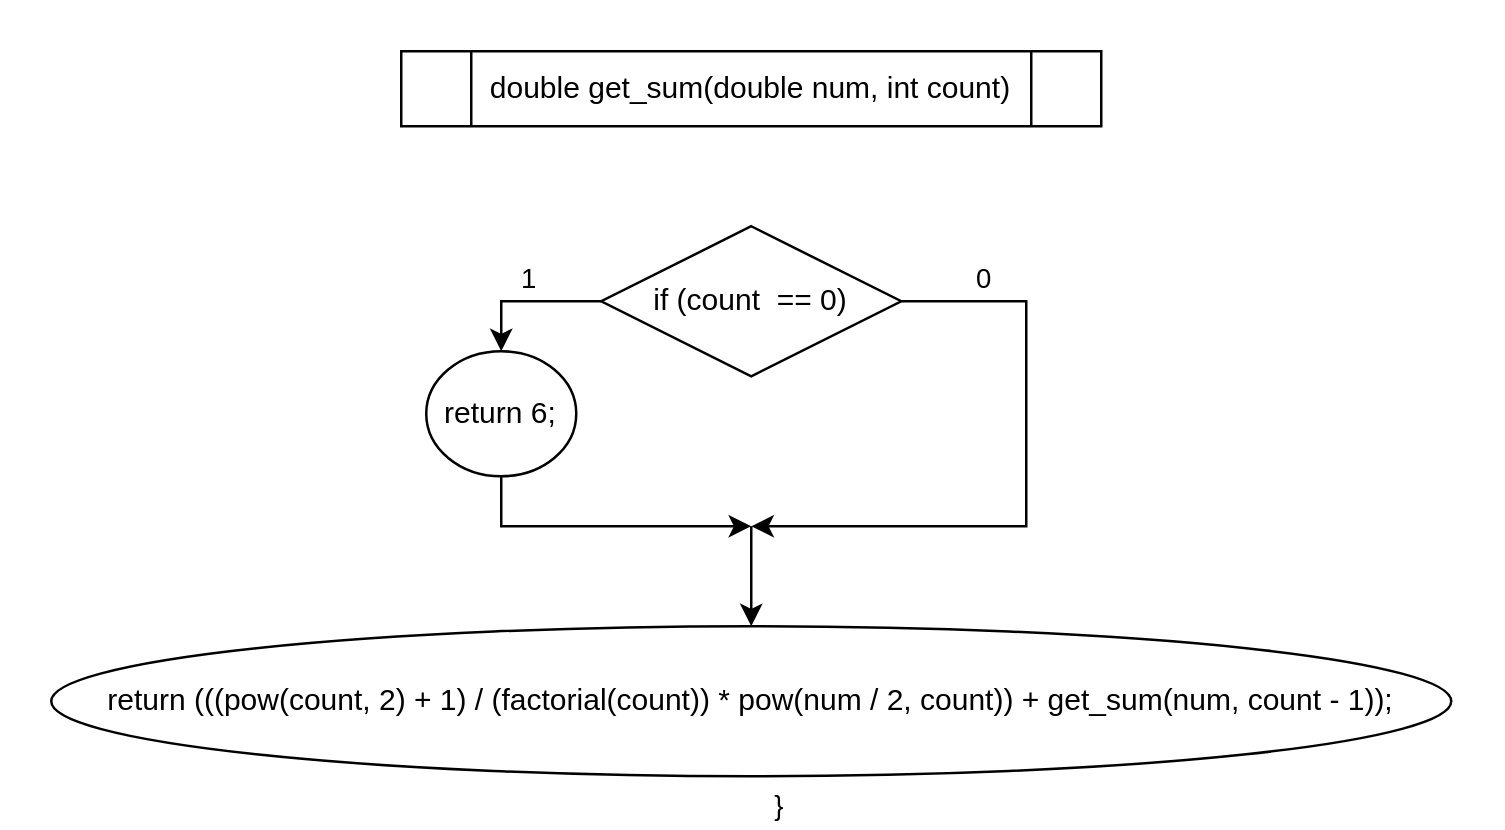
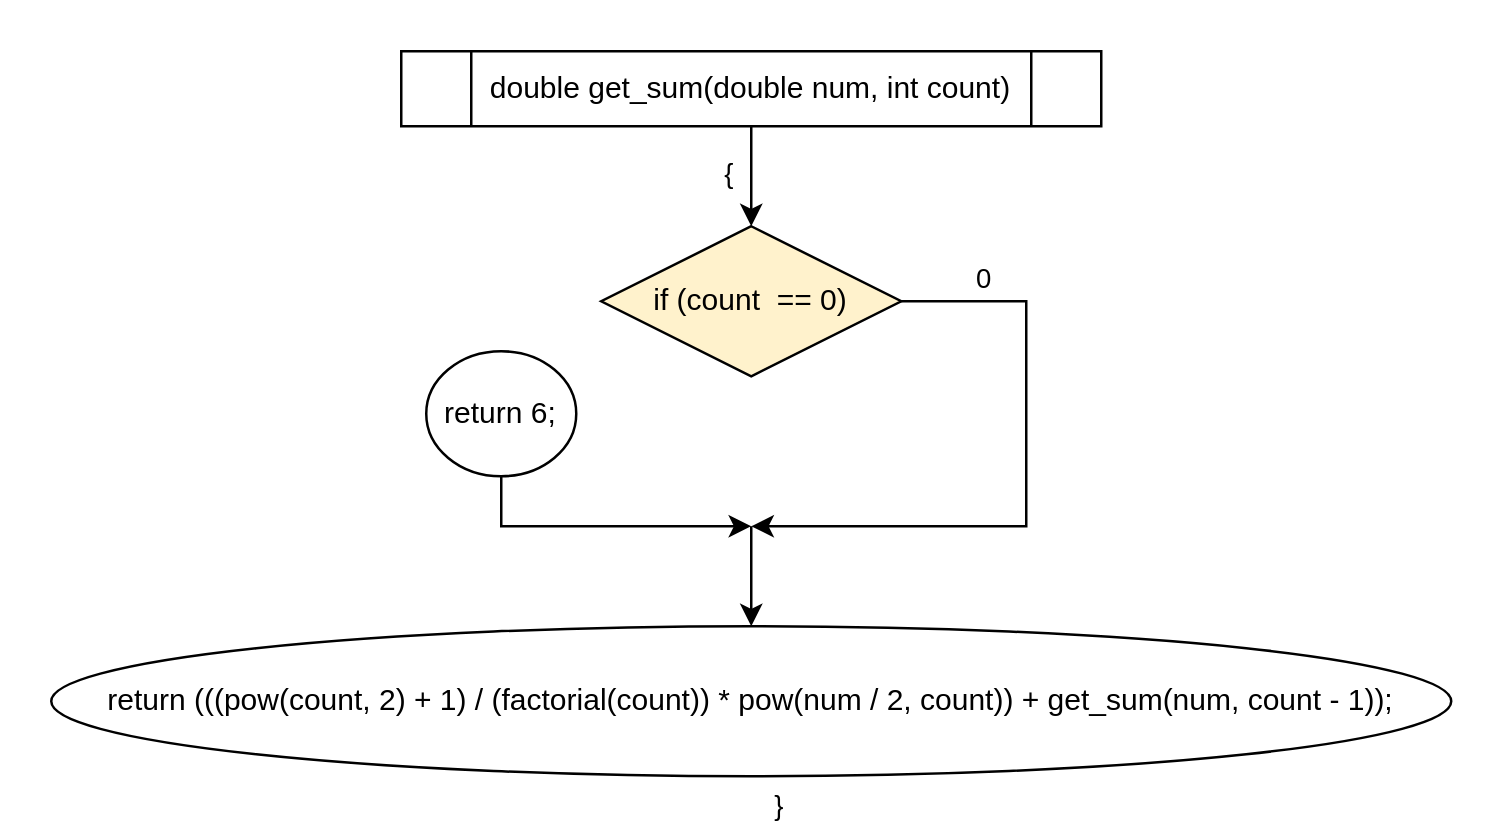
edge "double get_sum(double num, int count)" -> "if (count == 0)": added, label "{"
edge "if (count == 0)" -> "return 6;": removed, label "1"
node "if (count == 0)": fillcolor #ffffff -> #fff2cc
